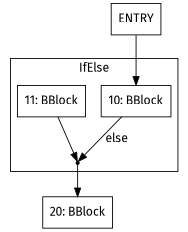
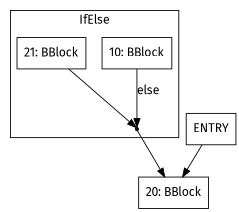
edge "ENTRY" -> "10: BBlock": now "ENTRY" -> "20: BBlock"
node "11: BBlock": label "11: BBlock" -> "21: BBlock"
